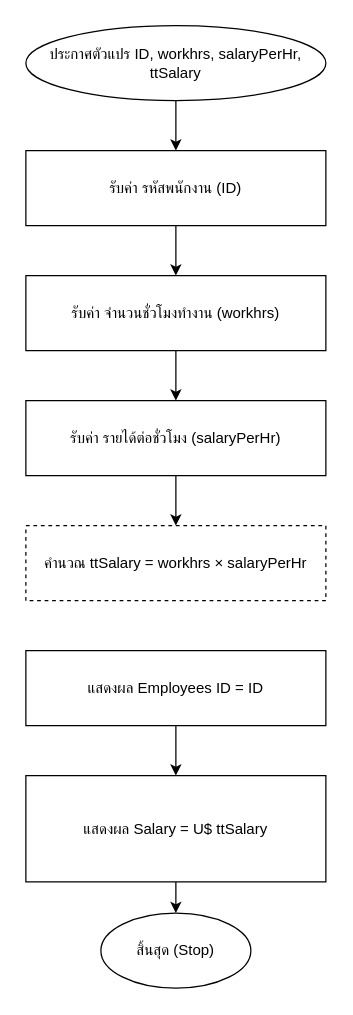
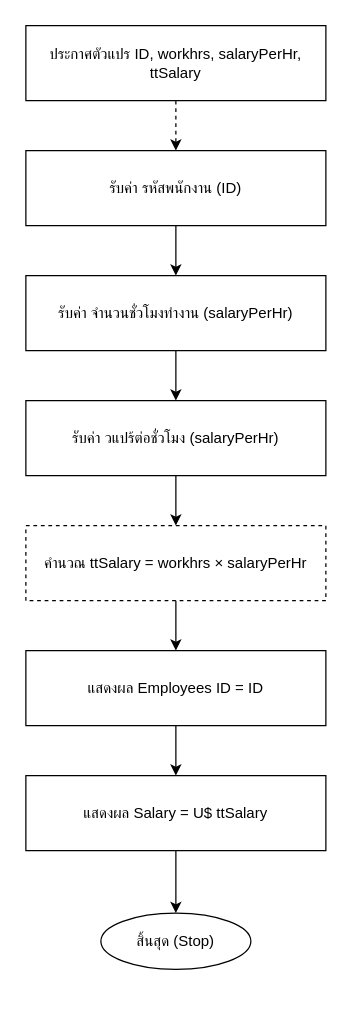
node "ประกาศตัวแปร ID, workhrs, salaryPerHr, ttSalary": shape ellipse -> rectangle
edge "ประกาศตัวแปร ID, workhrs, salaryPerHr, ttSalary" -> "รับค่า รหัสพนักงาน (ID)": style solid -> dashed
node "รับค่า จำนวนชั่วโมงทำงาน (workhrs)": label "รับค่า จำนวนชั่วโมงทำงาน (workhrs)" -> "รับค่า จำนวนชั่วโมงทำงาน (salaryPerHr)"
node "รับค่า รายได้ต่อชั่วโมง (salaryPerHr)": label "รับค่า รายได้ต่อชั่วโมง (salaryPerHr)" -> "รับค่า วแปร้ต่อชั่วโมง (salaryPerHr)"
edge "คำนวณ ttSalary = workhrs × salaryPerHr" -> "แสดงผล Employees ID = ID": added
node "แสดงผล Salary = U$ ttSalary": size 300x106 -> 300x75
node "สิ้นสุด (Stop)": size 150x75 -> 150x56
